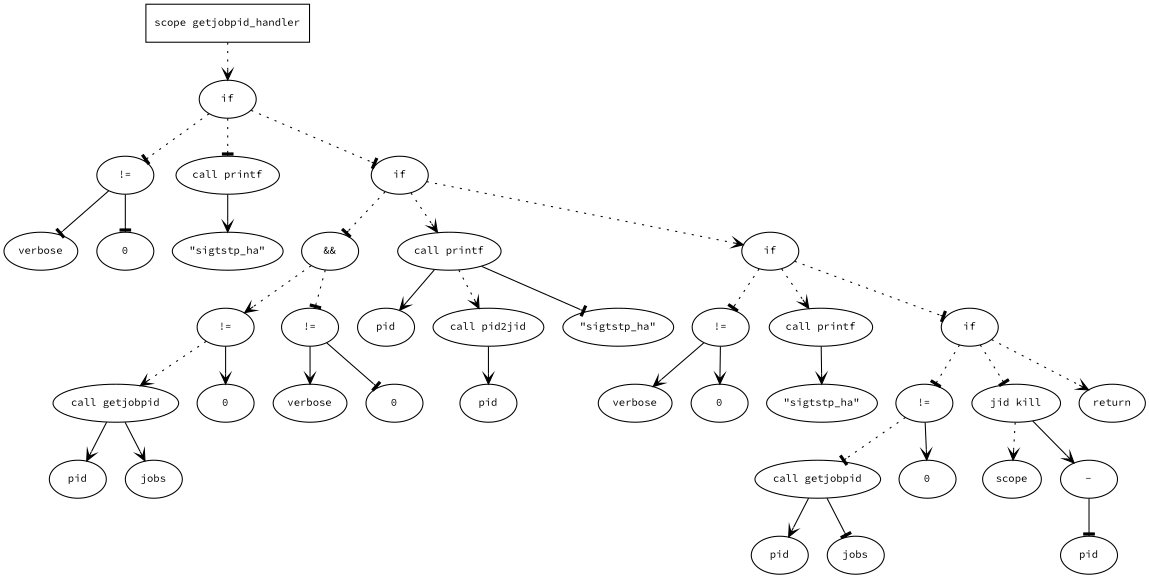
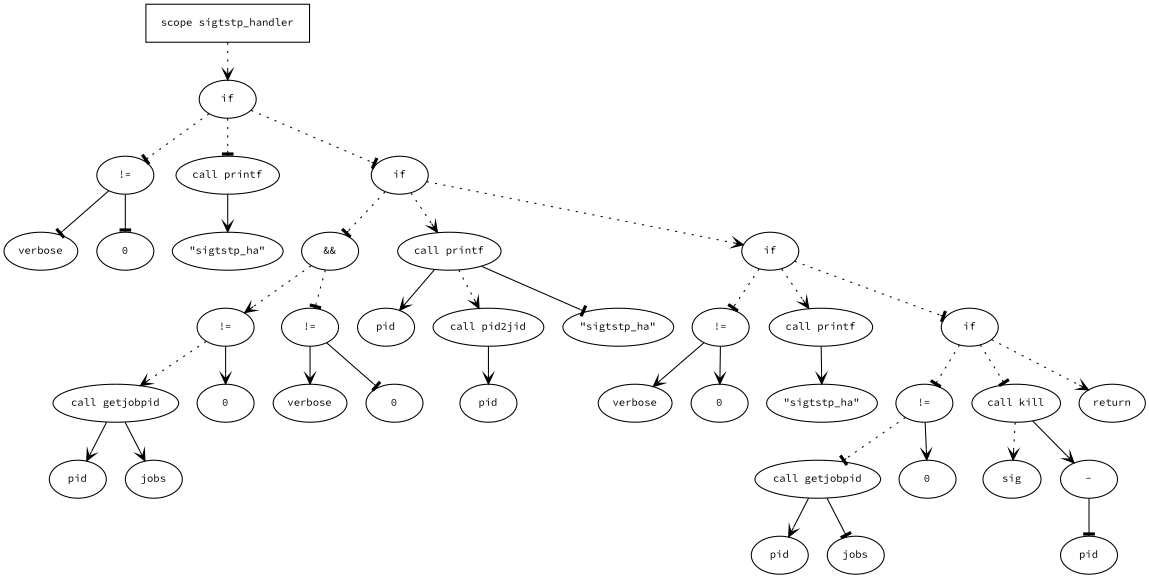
node "scope getjobpid_handler": label "scope getjobpid_handler" -> "scope sigtstp_handler"
node "jid kill": label "jid kill" -> "call kill"
node "scope": label "scope" -> "sig"
